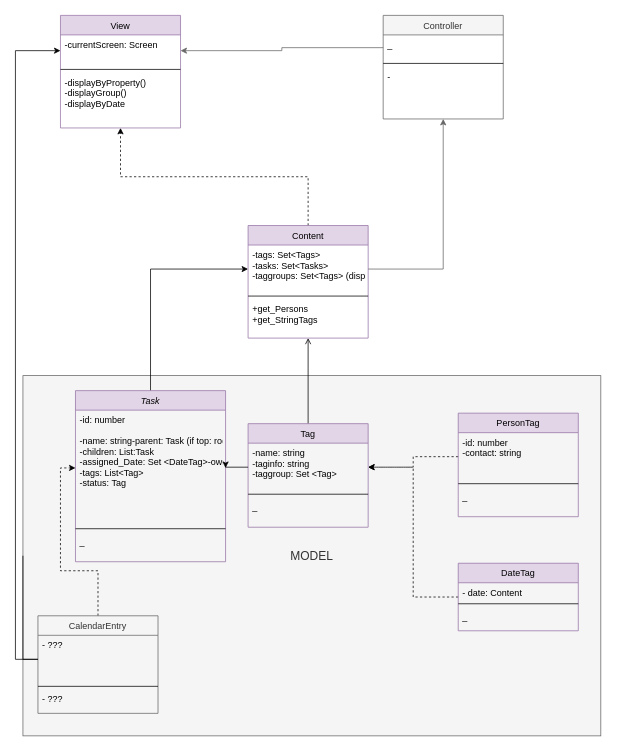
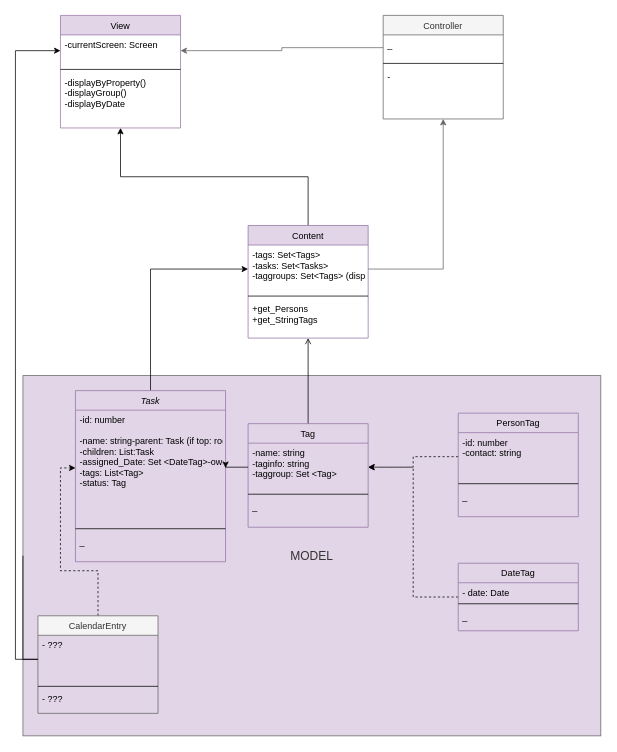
edge "Content" -> "View": style dashed -> solid
node "MODEL": fillcolor #f5f5f5 -> #e1d5e7
node "- date: Content": label "- date: Content" -> "- date: Date"
